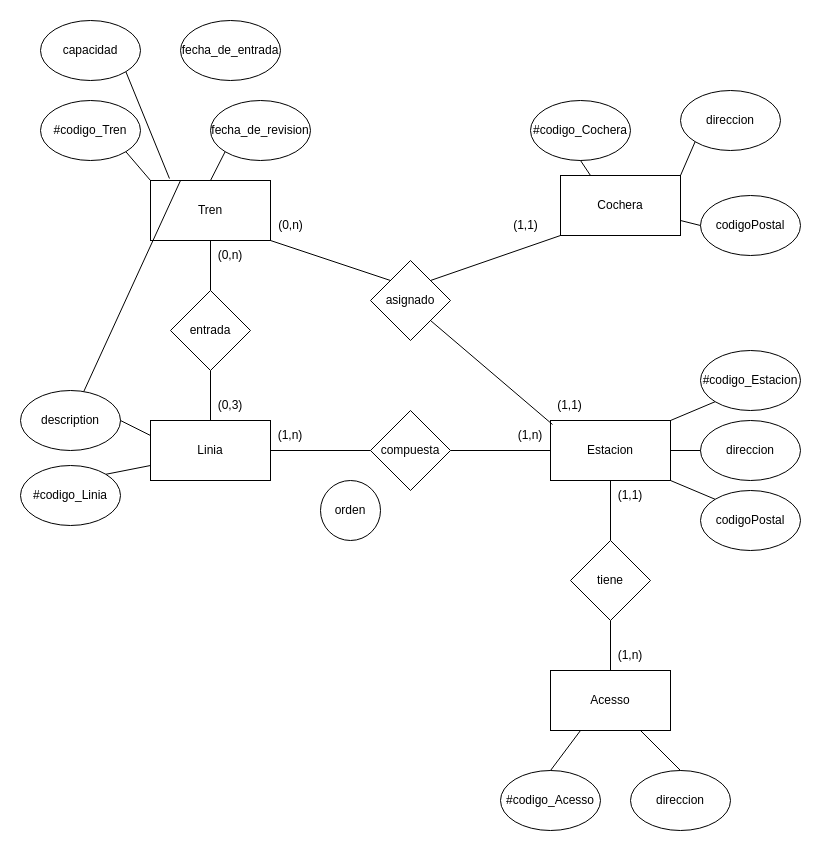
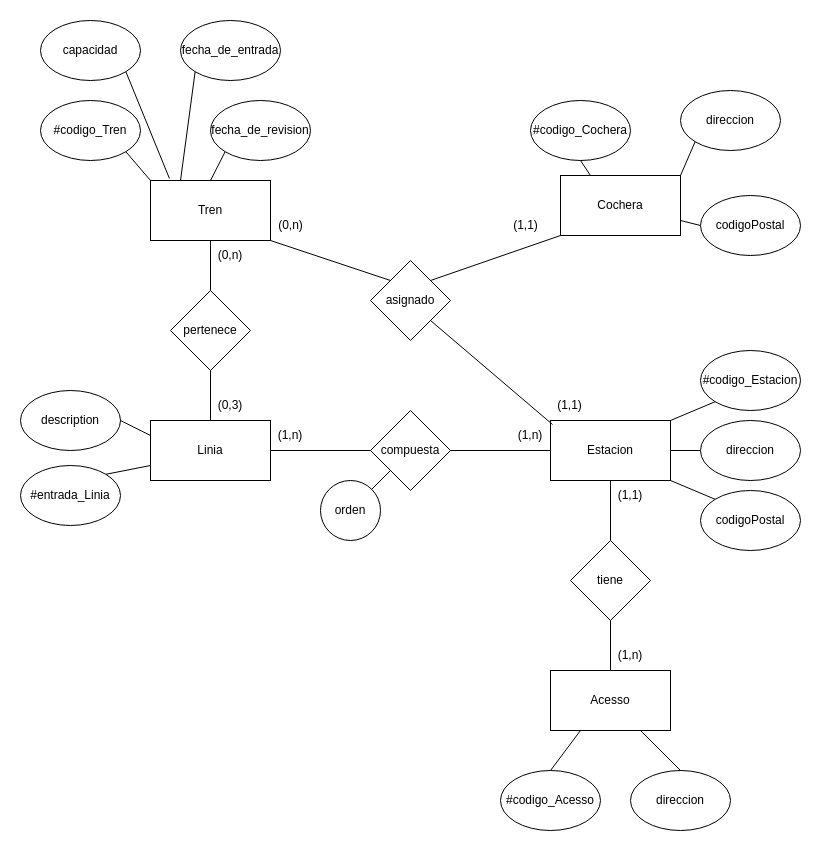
edge "Tren" -- "description": now "Tren" -- "fecha_de_entrada"
node "entrada": label "entrada" -> "pertenece"
edge "compuesta" -- "orden": added
node "#codigo_Linia": label "#codigo_Linia" -> "#entrada_Linia"
